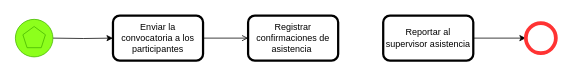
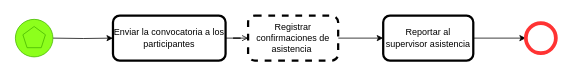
node "Enviar la convocatoria a los participantes": size 90x45 -> 113x45
node "Registrar confirmaciones de asistencia": style solid -> dashed
edge "Registrar confirmaciones de asistencia" -> "Reportar al supervisor asistencia": added
